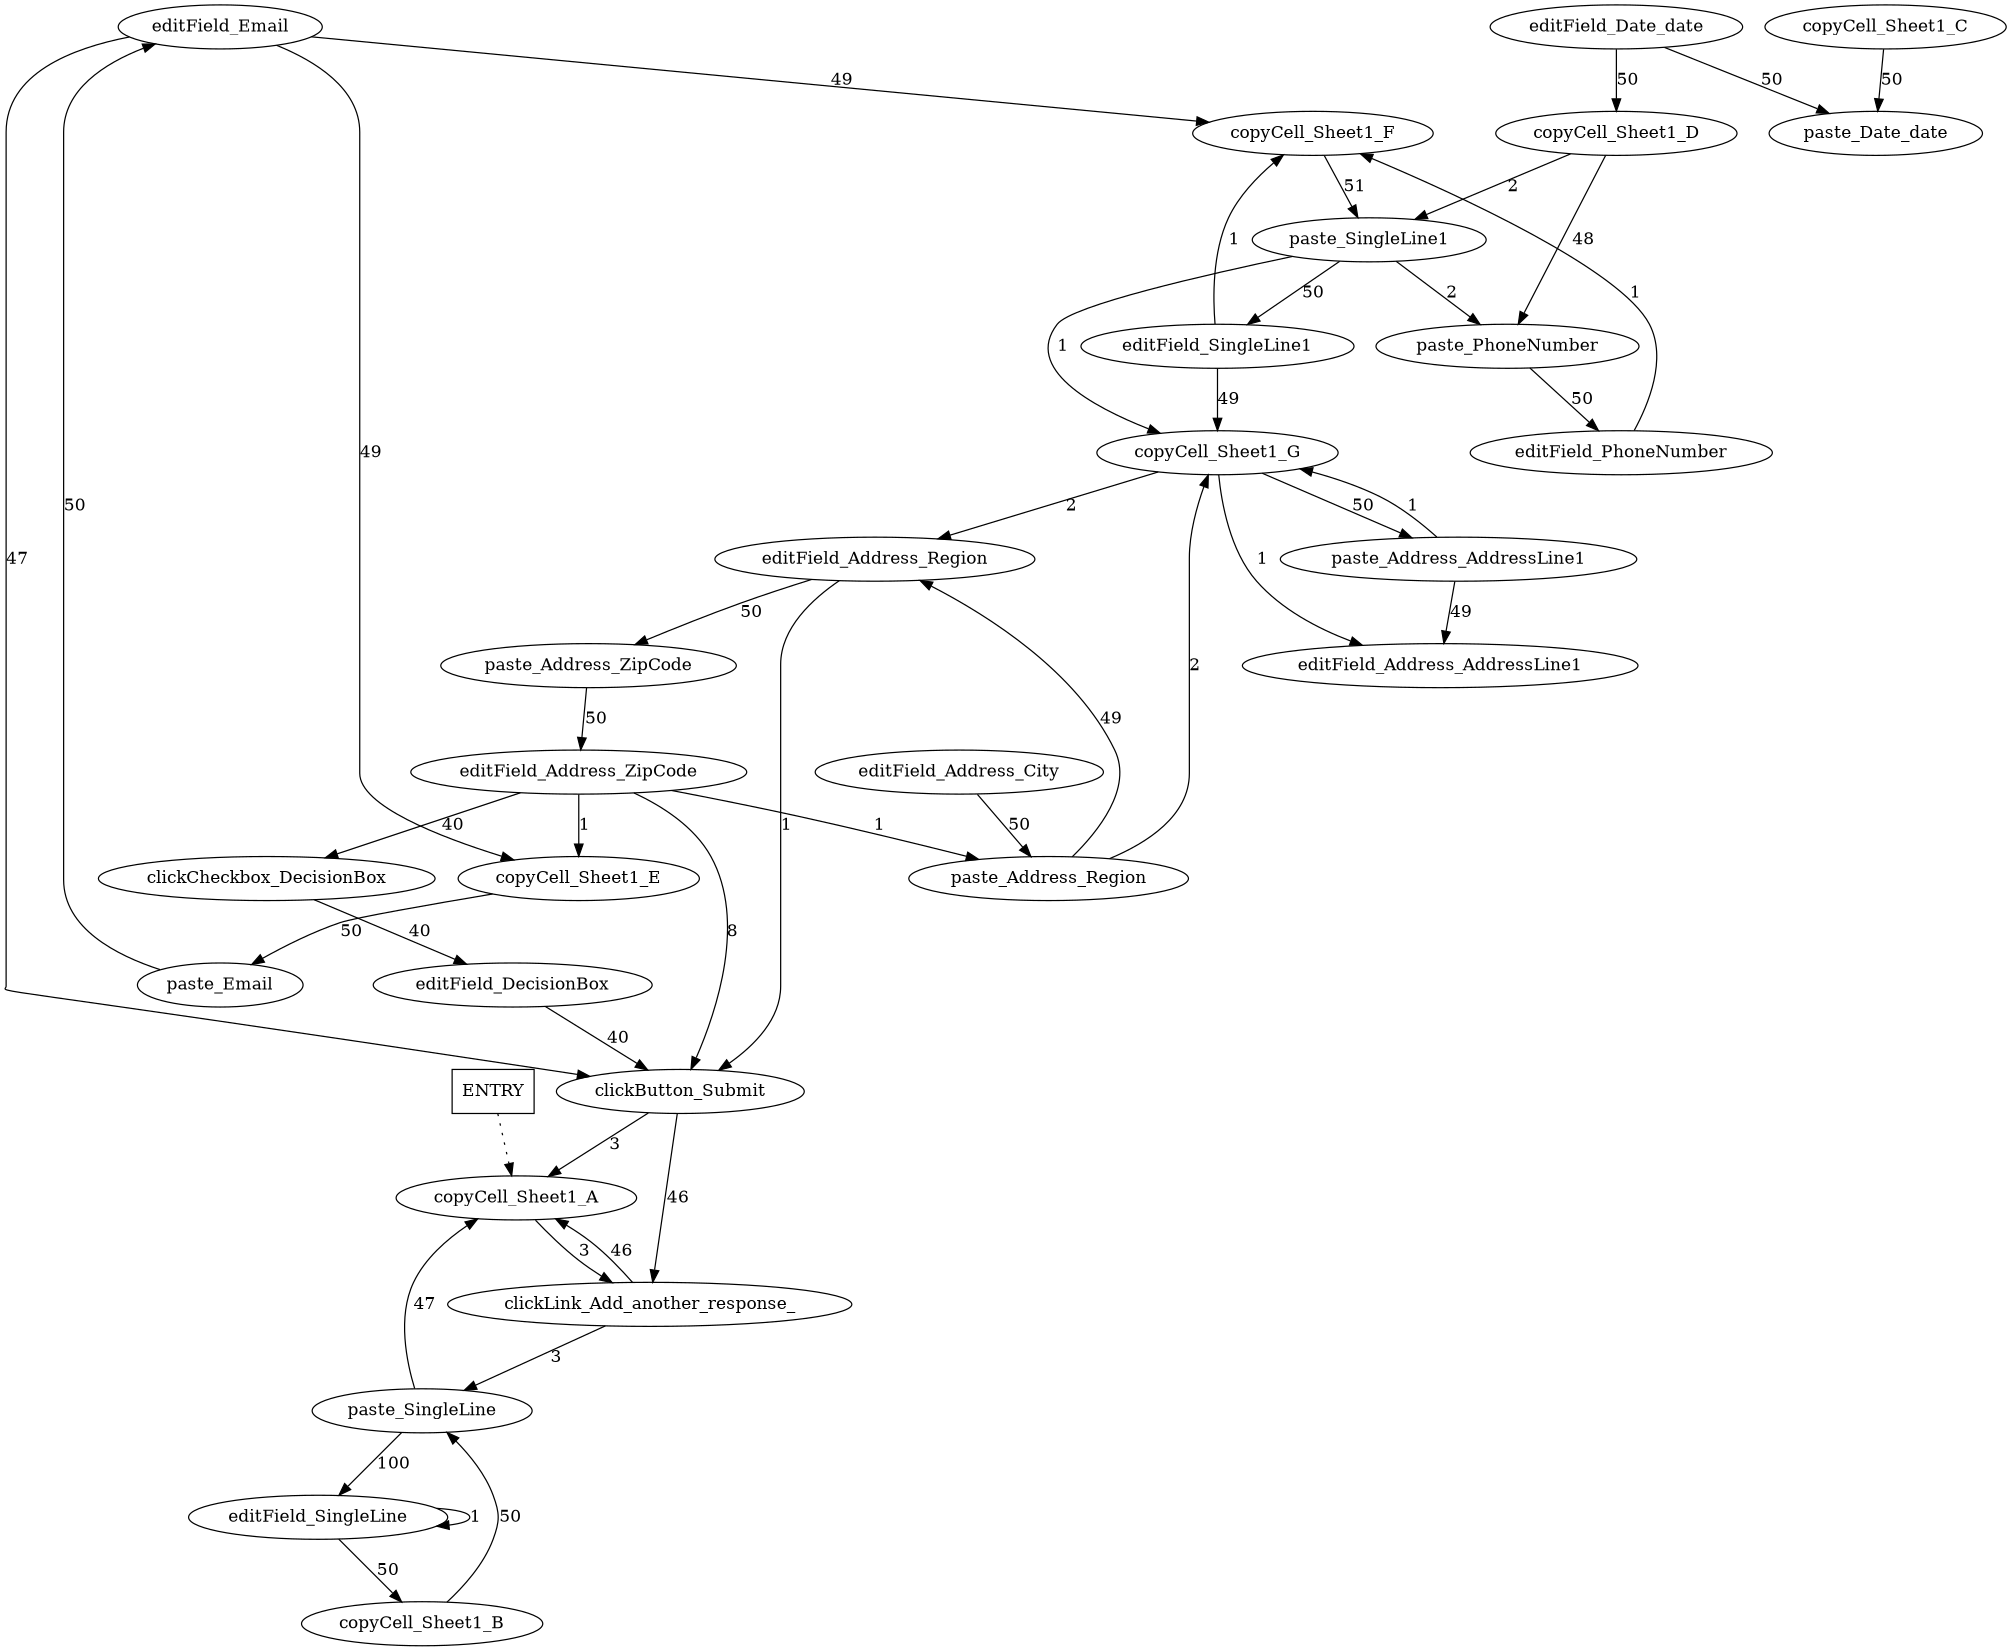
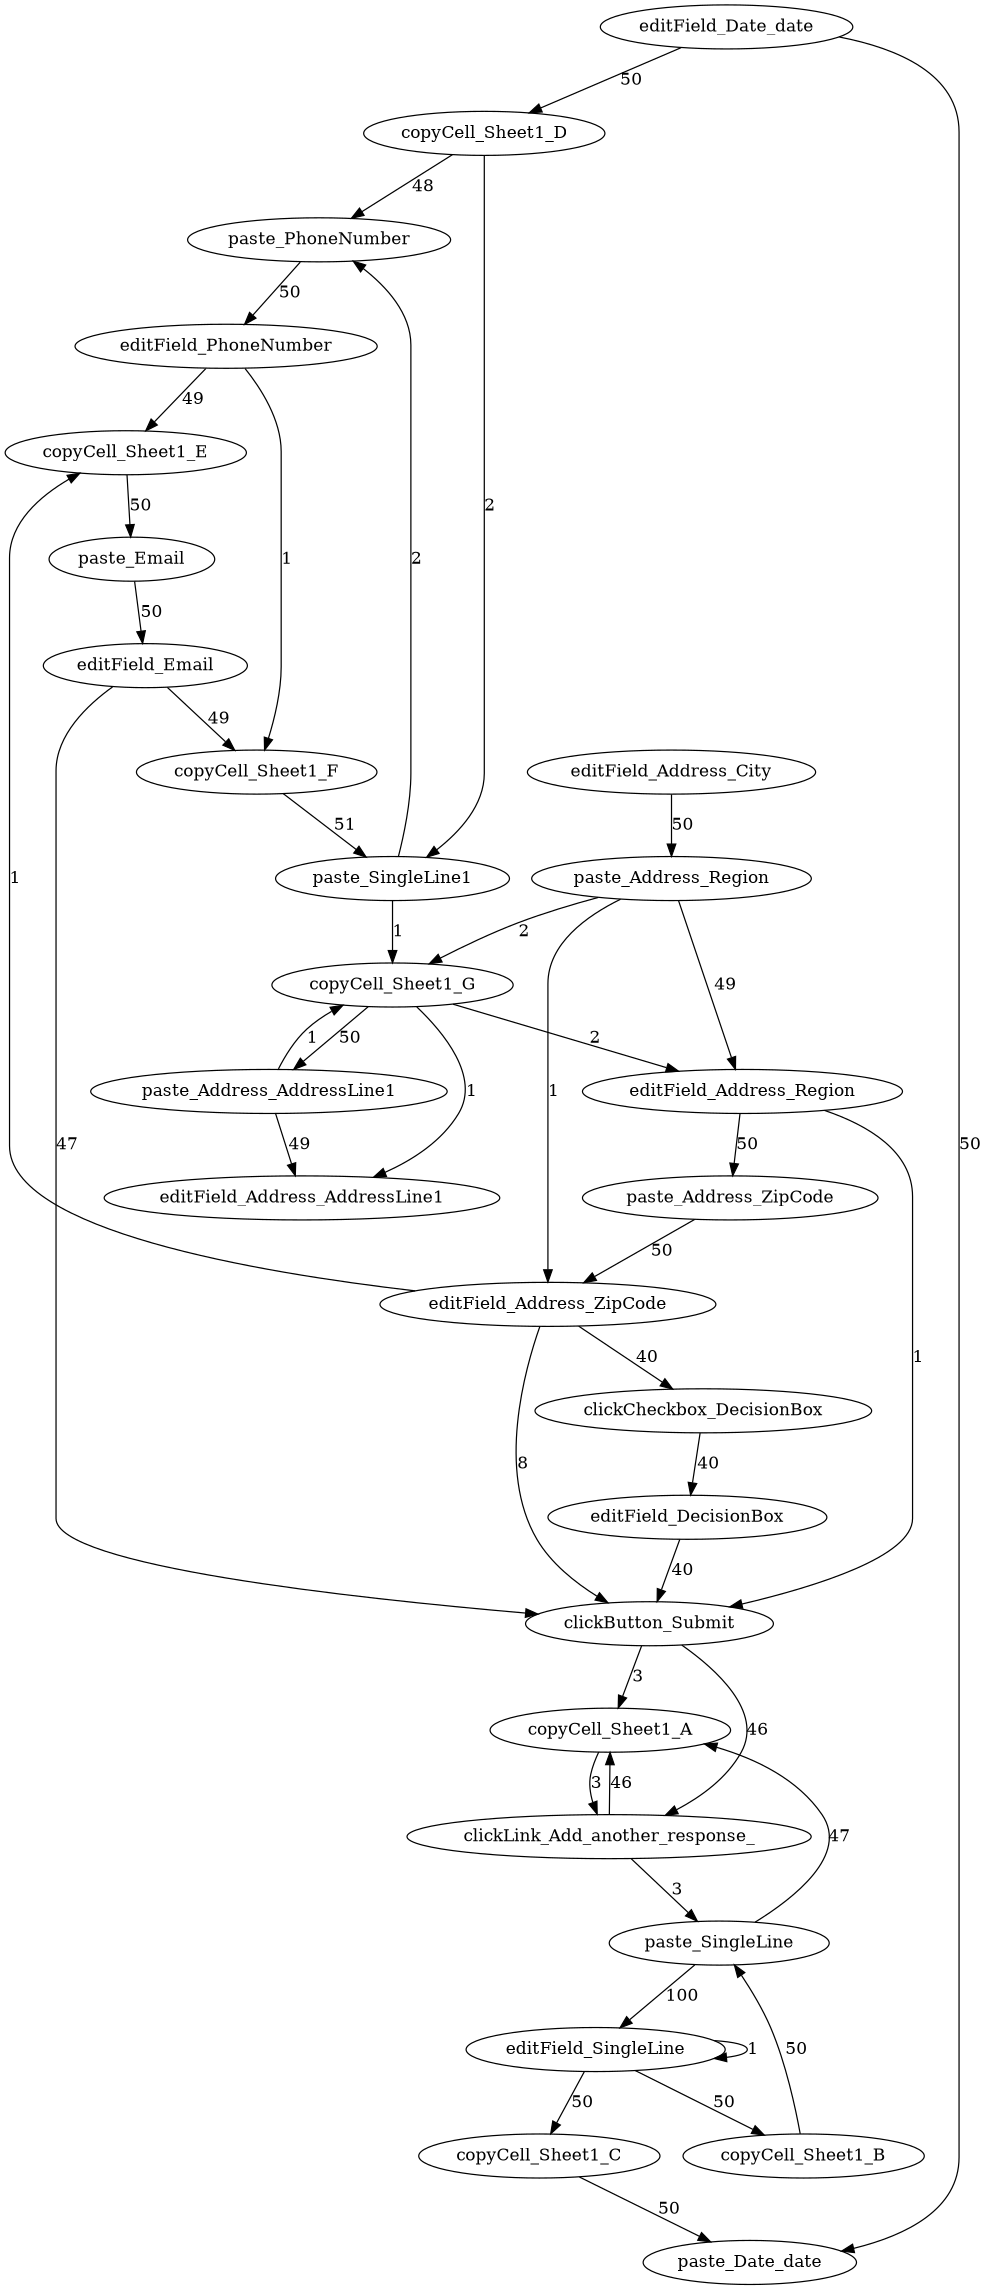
node "editField_SingleLine1": removed
edge "editField_Email" -> "copyCell_Sheet1_E": now "editField_PhoneNumber" -> "copyCell_Sheet1_E"
edge "editField_Address_ZipCode" -> "paste_Address_Region": reversed
node "ENTRY": removed
edge "editField_SingleLine" -> "copyCell_Sheet1_C": added, label "50"
